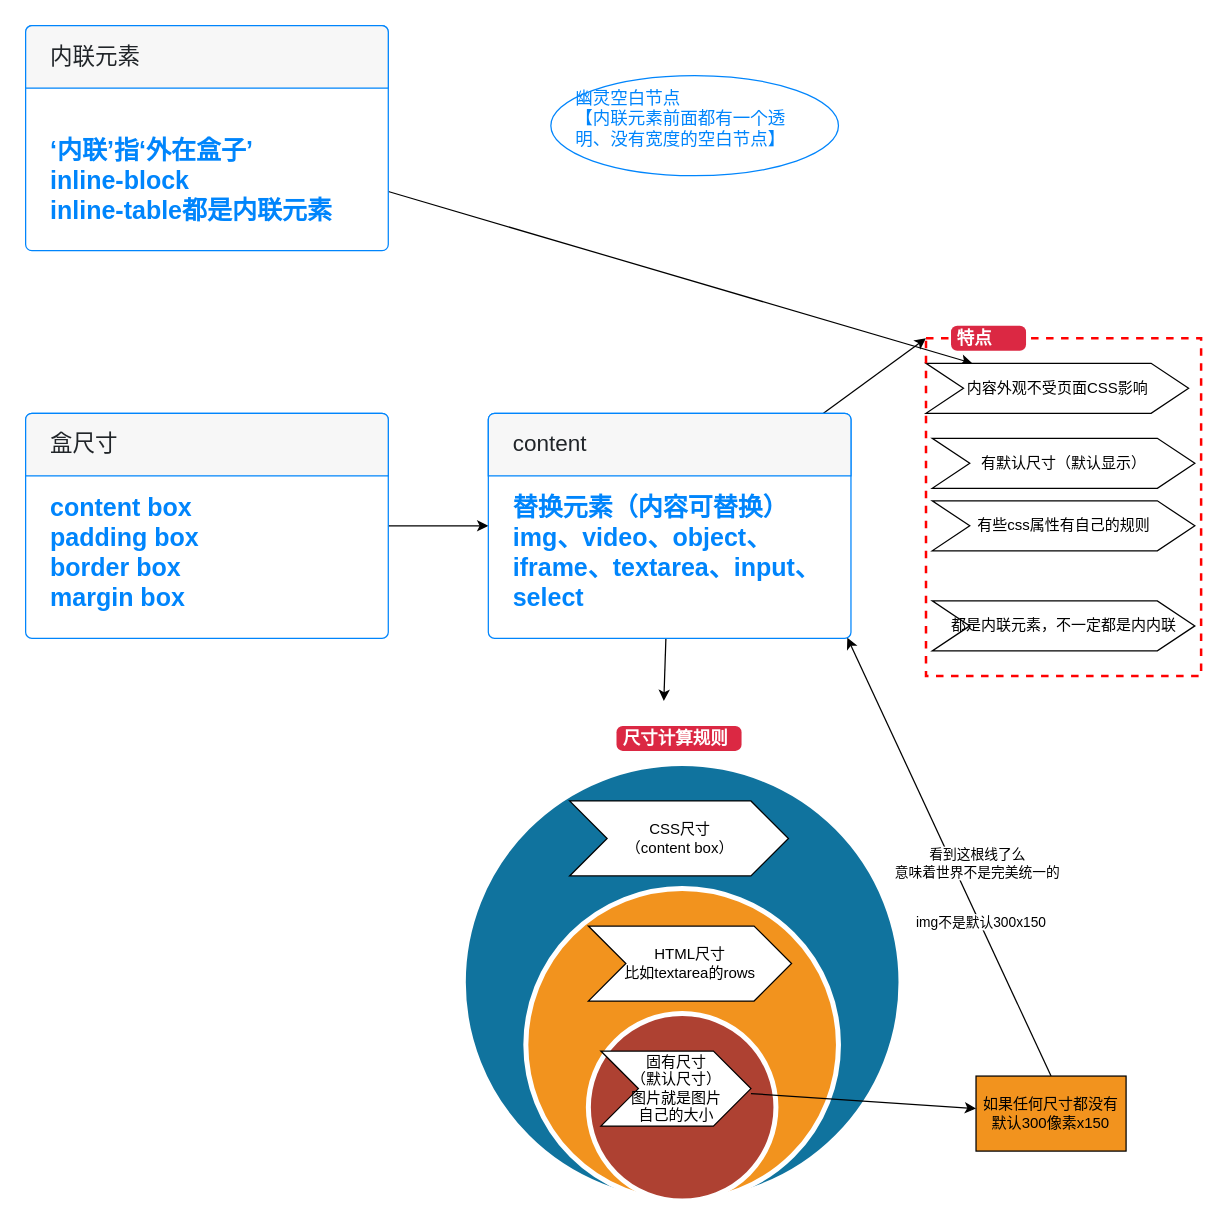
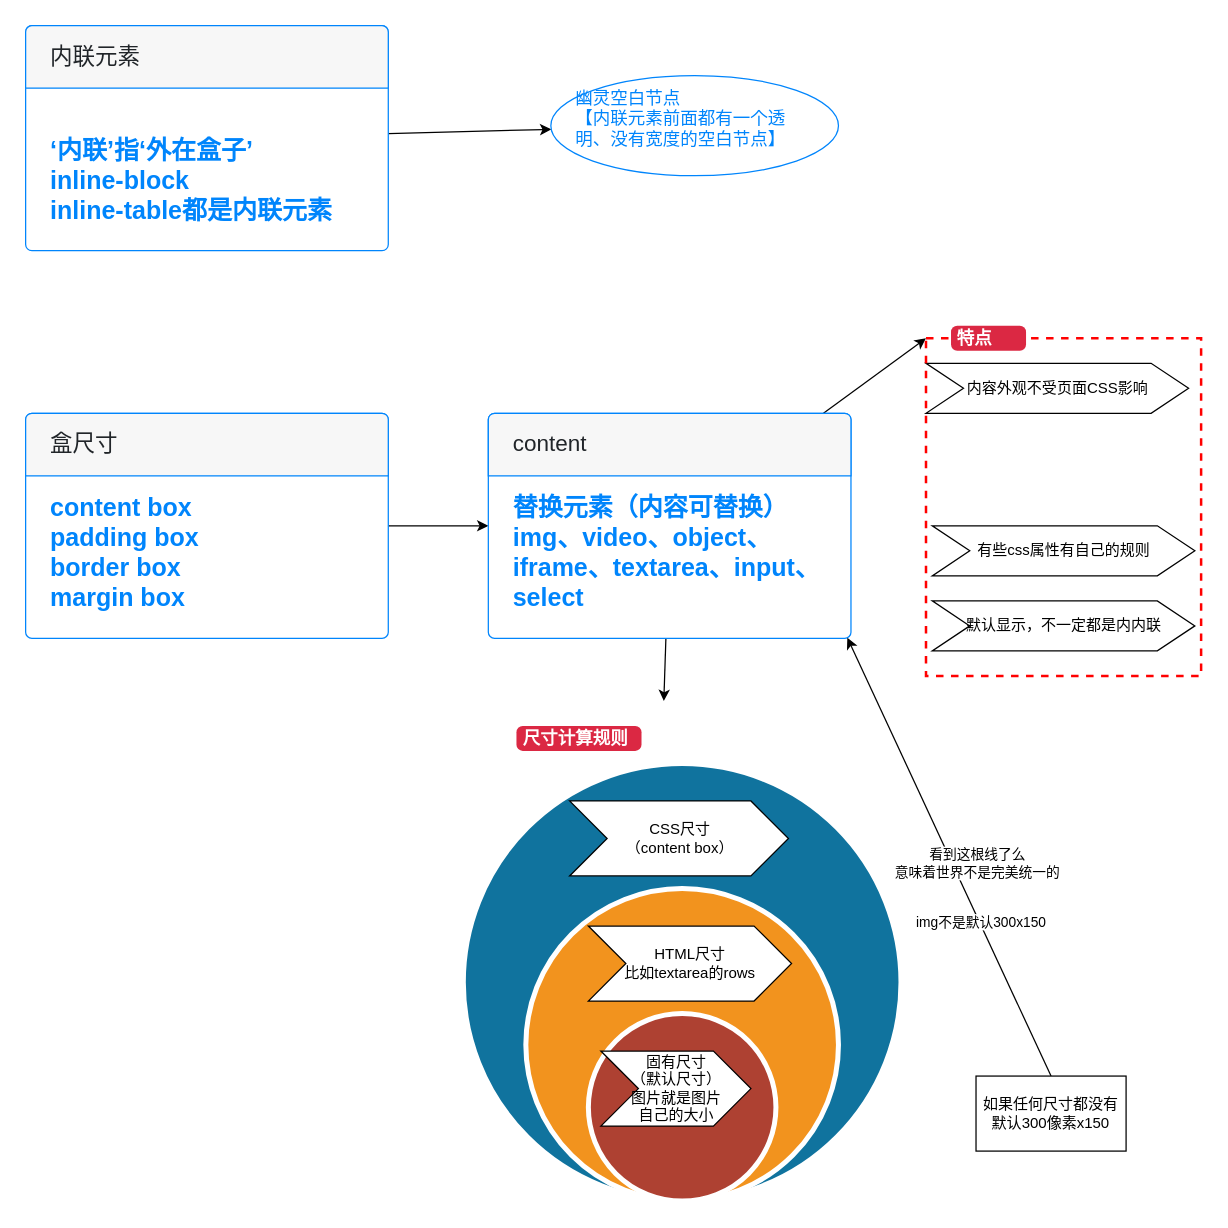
edge "‘内联’指‘外在盒子’ inline-block inline-table都是内联元素" -> "内容外观不受页面CSS影响": now "‘内联’指‘外在盒子’ inline-block inline-table都是内联元素" -> "幽灵空白节点 【内联元素前面都有一个透明、没有宽度的空白节点】"
node "有默认尺寸（默认显示）": removed
node "有些css属性有自己的规则": moved (1063, 526) -> (1063, 551)
node "都是内联元素，不一定都是内内联": label "都是内联元素，不一定都是内内联" -> "默认显示，不一定都是内内联"
node "尺寸计算规则": moved (679, 738) -> (579, 738)
edge "固有尺寸 （默认尺寸） 图片就是图片 自己的大小" -> "如果任何尺寸都没有 默认300像素x150": removed
node "如果任何尺寸都没有 默认300像素x150": fillcolor #f2931e -> #ffffff
